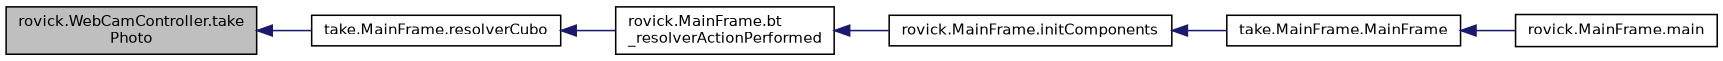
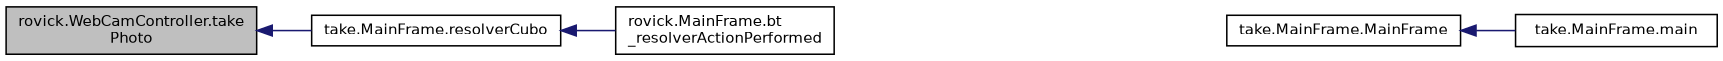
node "rovick.MainFrame.initComponents": removed
node "rovick.MainFrame.main": label "rovick.MainFrame.main" -> "take.MainFrame.main"
